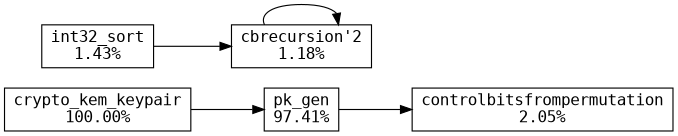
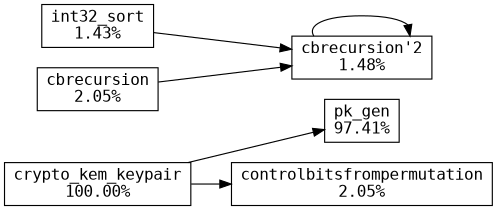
node "cbrecursion'2 1.18%": label "cbrecursion'2 1.18%" -> "cbrecursion'2 1.48%"
node "cbrecursion 2.05%": added
edge "pk_gen 97.41%" -> "controlbitsfrompermutation 2.05%": now "crypto_kem_keypair 100.00%" -> "controlbitsfrompermutation 2.05%"
